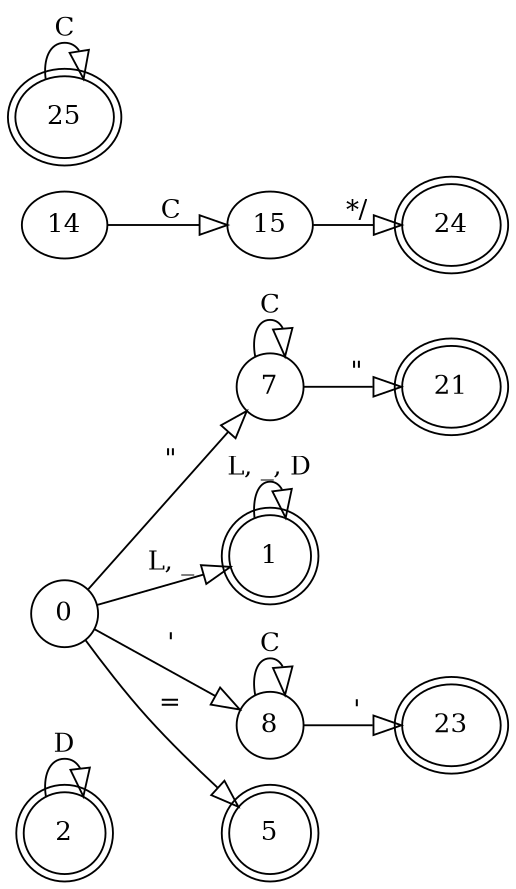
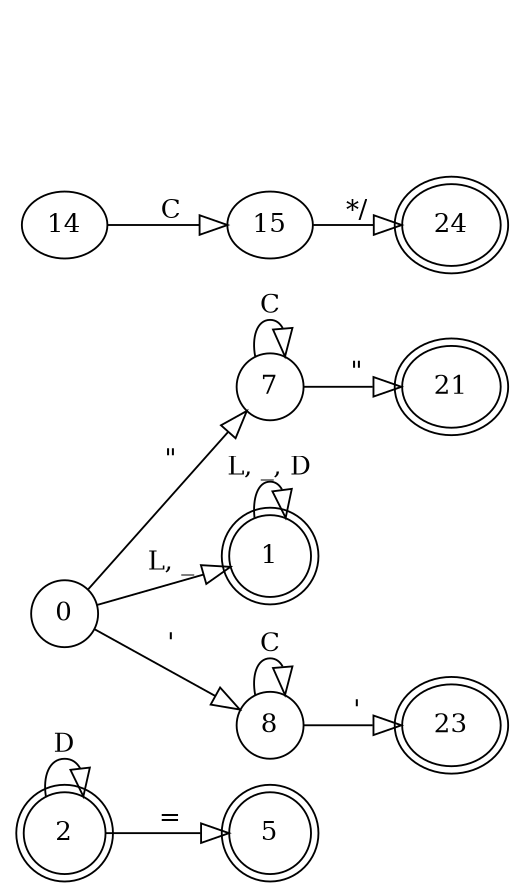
node "25": removed
edge "0" -> "5": now "2" -> "5"
